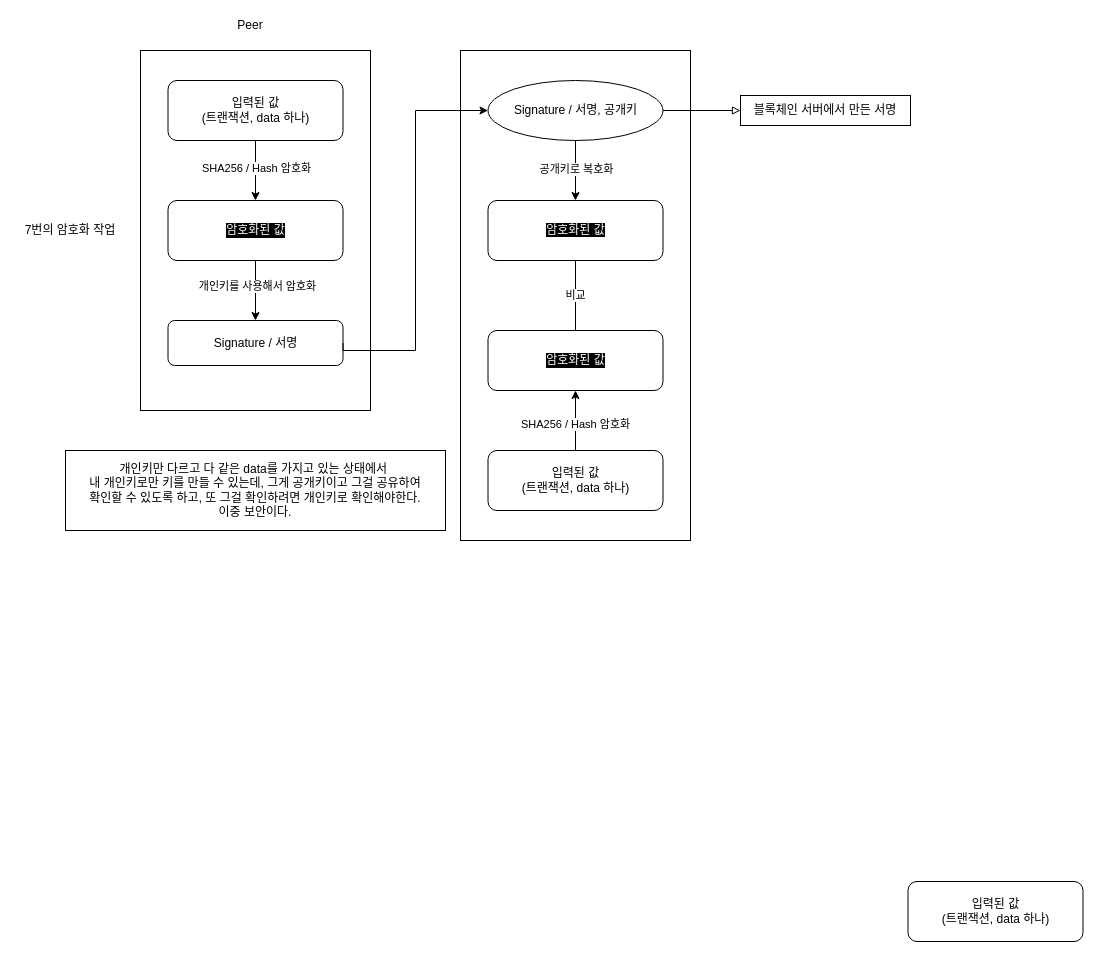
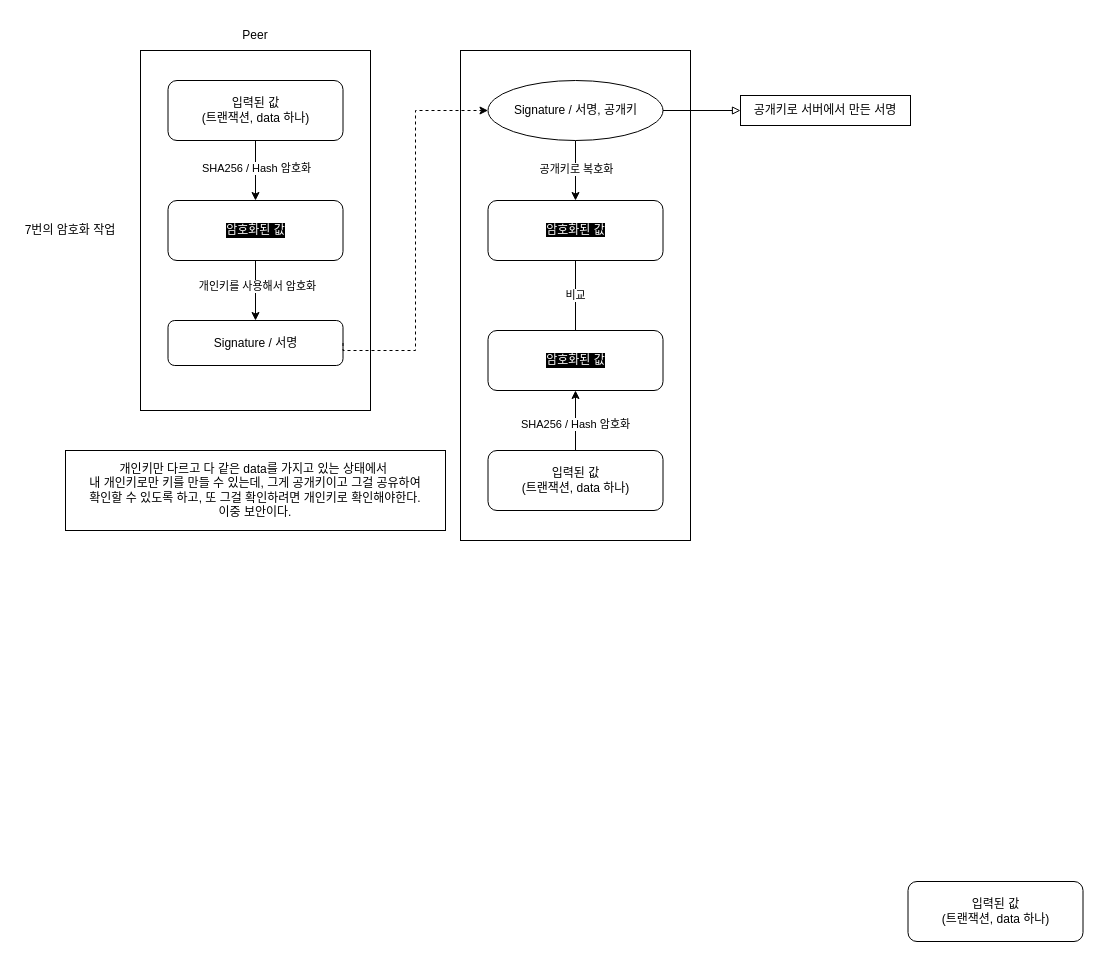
node "Peer": moved (251, 26) -> (256, 36)
node "블록체인 서버에서 만든 서명": label "블록체인 서버에서 만든 서명" -> "공개키로 서버에서 만든 서명"
edge "Signature / 서명" -> "Signature / 서명, 공개키": style solid -> dashed
